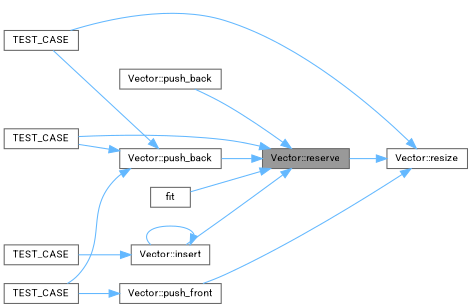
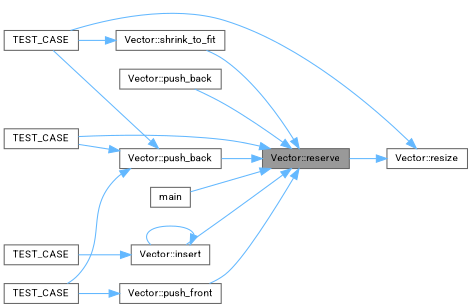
node "Vector::shrink_to_fit": added
node "fit": label "fit" -> "main"
edge "Vector::push_front" -> "Vector::resize": now "Vector::push_front" -> "Vector::reserve"
